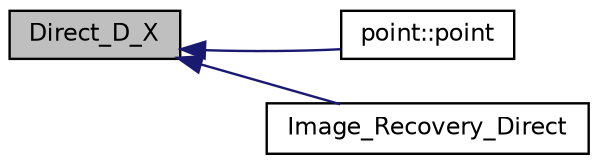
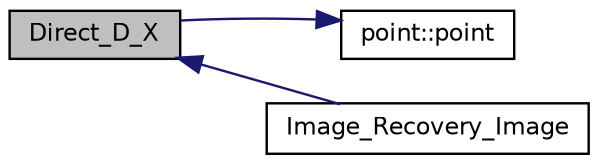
edge "point::point" -> "Direct_D_X": reversed
node "Image_Recovery_Direct": label "Image_Recovery_Direct" -> "Image_Recovery_Image"
